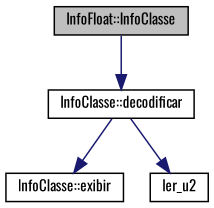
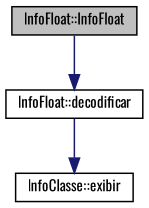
node "InfoFloat::InfoClasse": label "InfoFloat::InfoClasse" -> "InfoFloat::InfoFloat"
node "InfoClasse::decodificar": label "InfoClasse::decodificar" -> "InfoFloat::decodificar"
node "ler_u2": removed
